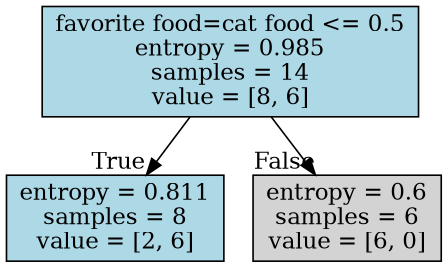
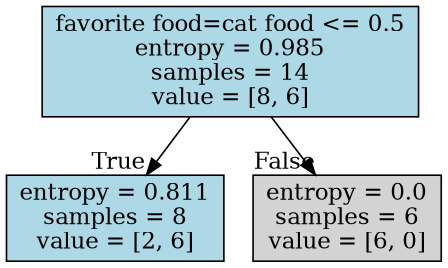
node "entropy = 0.6 samples = 6 value = [6, 0]": label "entropy = 0.6 samples = 6 value = [6, 0]" -> "entropy = 0.0 samples = 6 value = [6, 0]"
